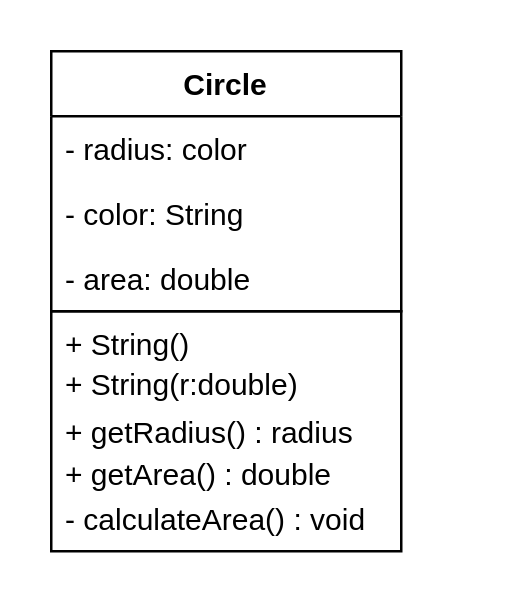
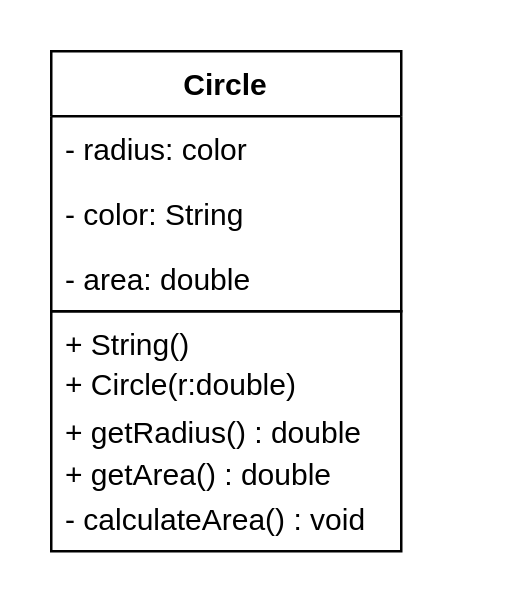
node "+ String(r:double)": label "+ String(r:double)" -> "+ Circle(r:double)"
node "+ getRadius() : radius": label "+ getRadius() : radius" -> "+ getRadius() : double"
